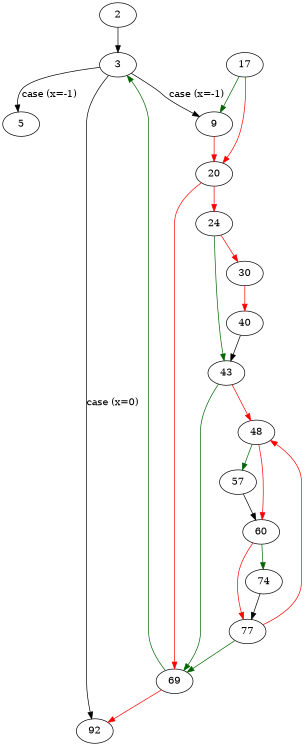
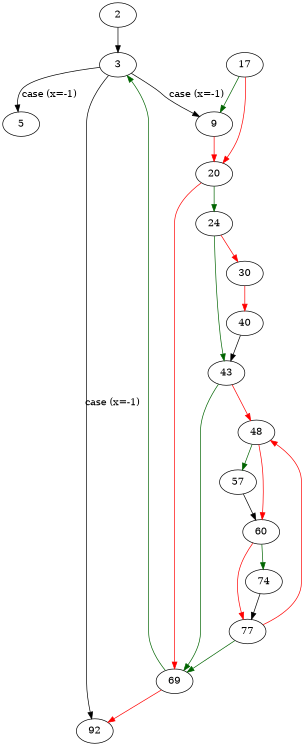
edge "20" -> "24": color red -> darkgreen
edge "3" -> "92": label "case (x=0)" -> "case (x=-1)"
